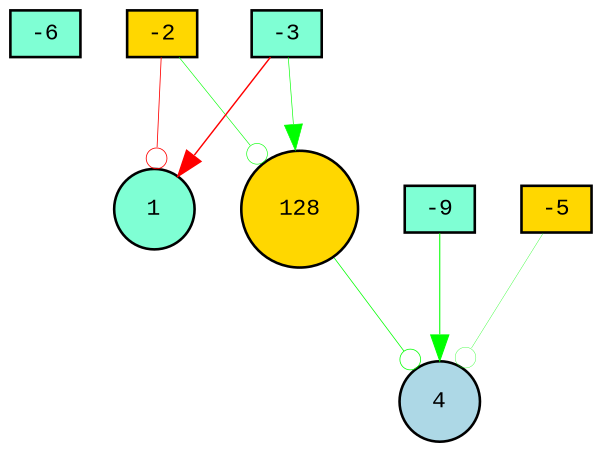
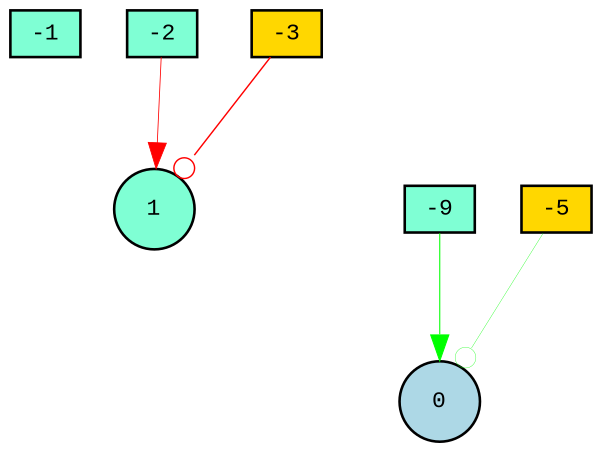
node "-6": label "-6" -> "-1"
node "-2": fillcolor gold -> aquamarine
node "-3": fillcolor aquamarine -> gold
edge "-3" -> "1": arrowhead normal -> odot
edge "-2" -> "1": arrowhead odot -> normal
node "128": removed
node "4": label "4" -> "0"
